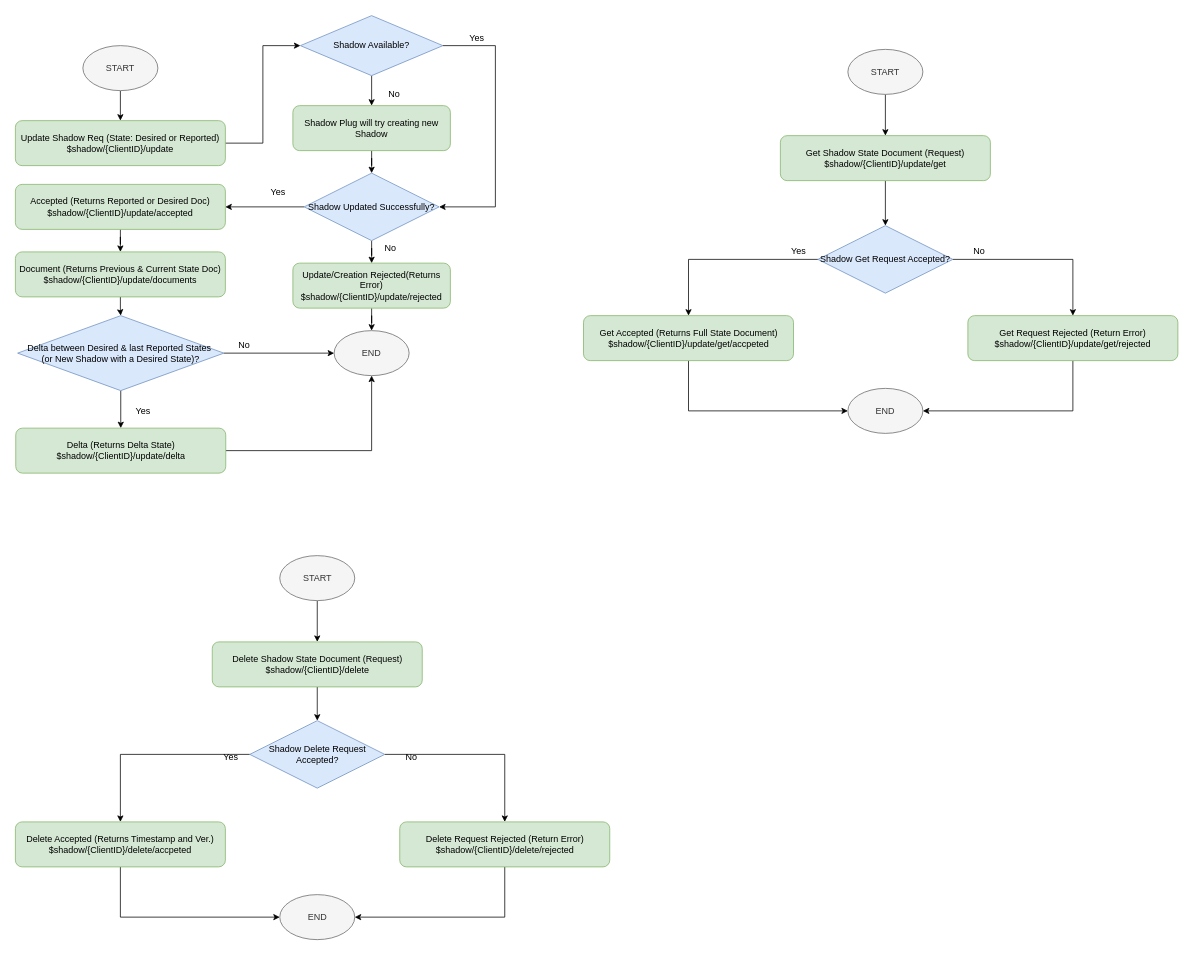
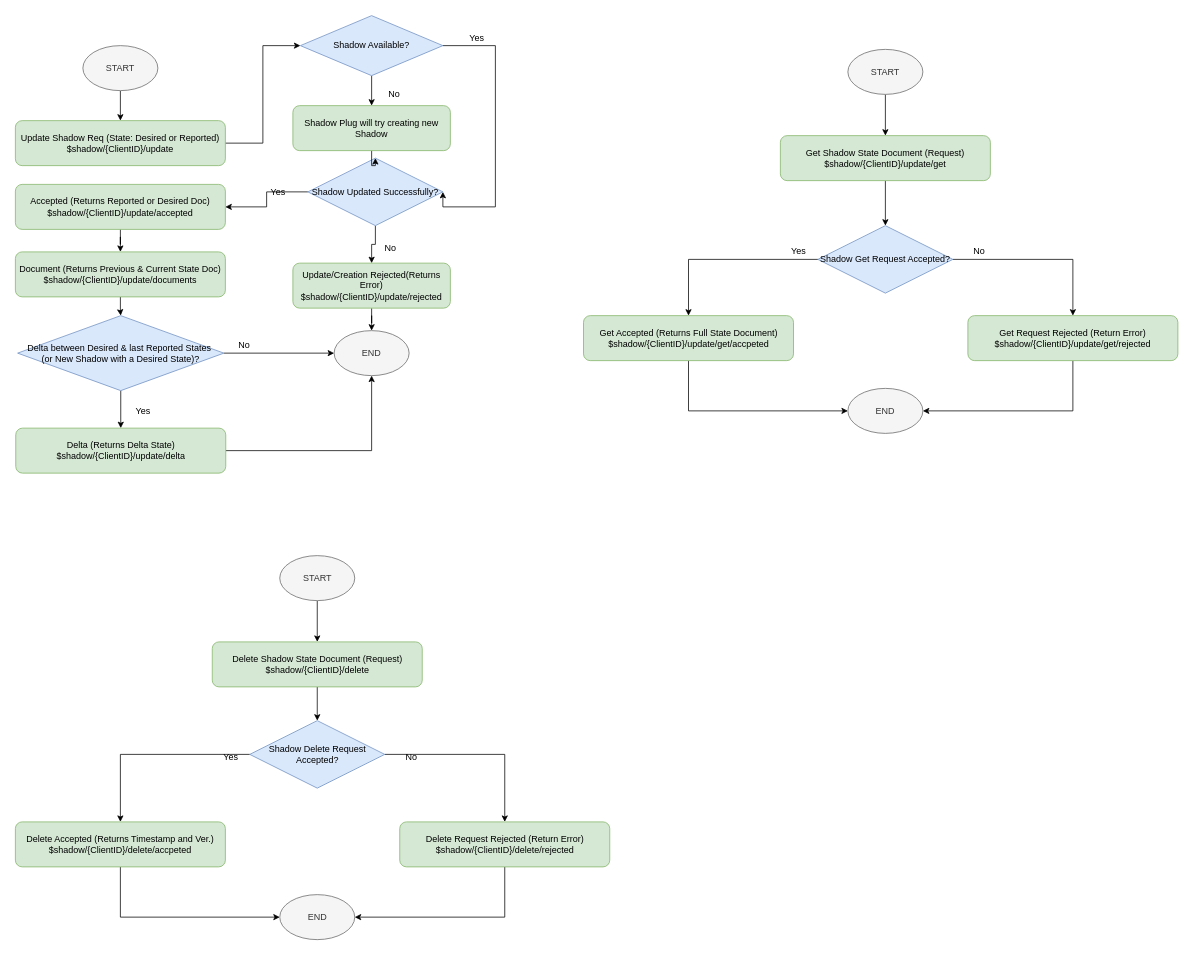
node "Shadow Updated Successfully?": moved (372, 207) -> (375, 192)
